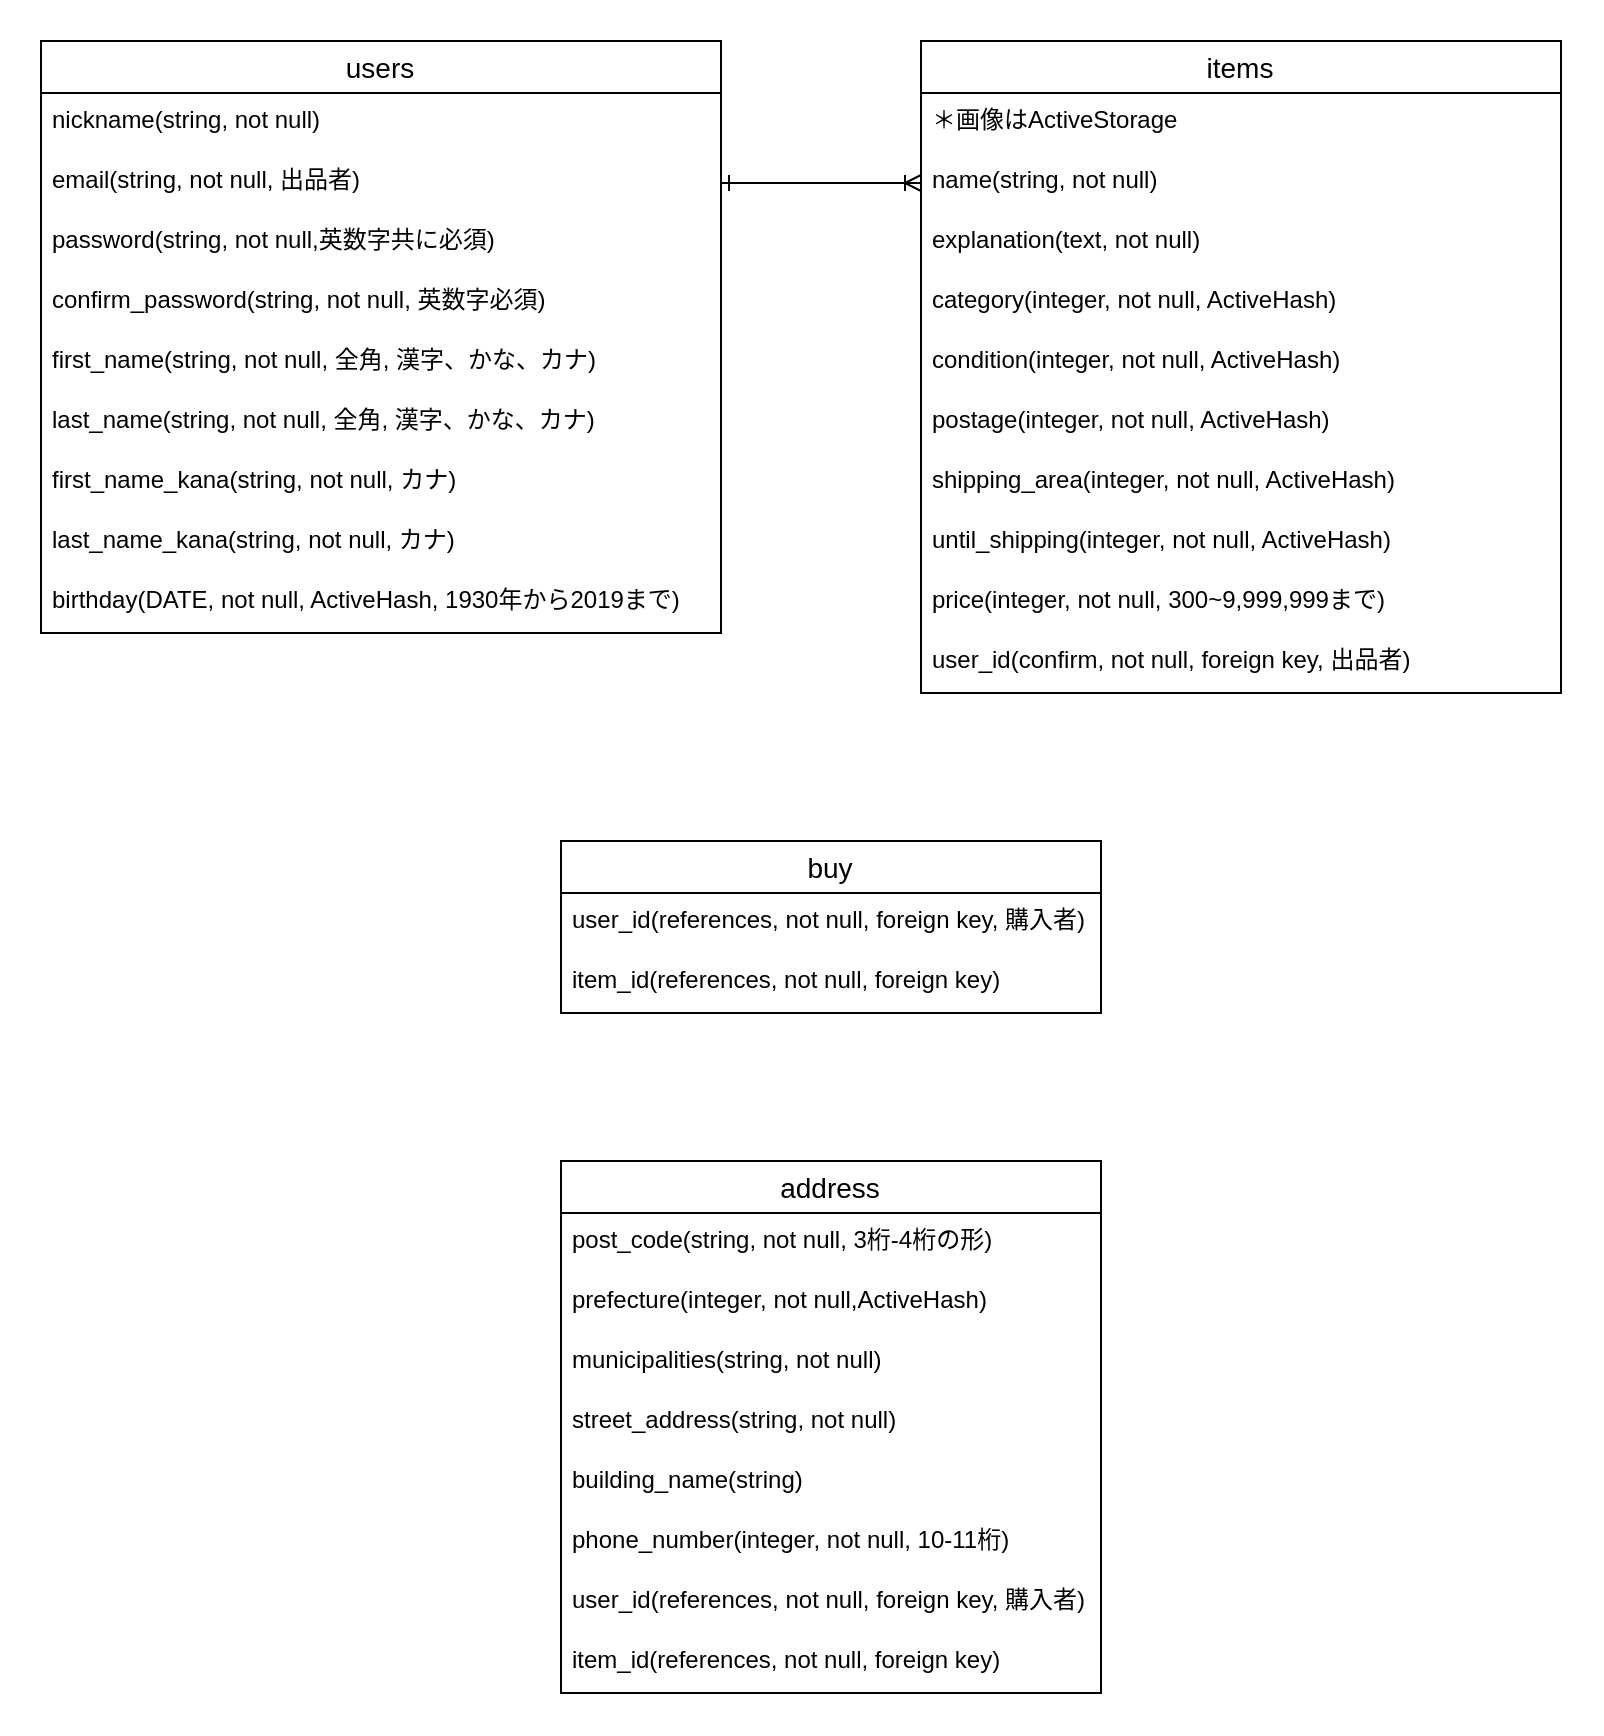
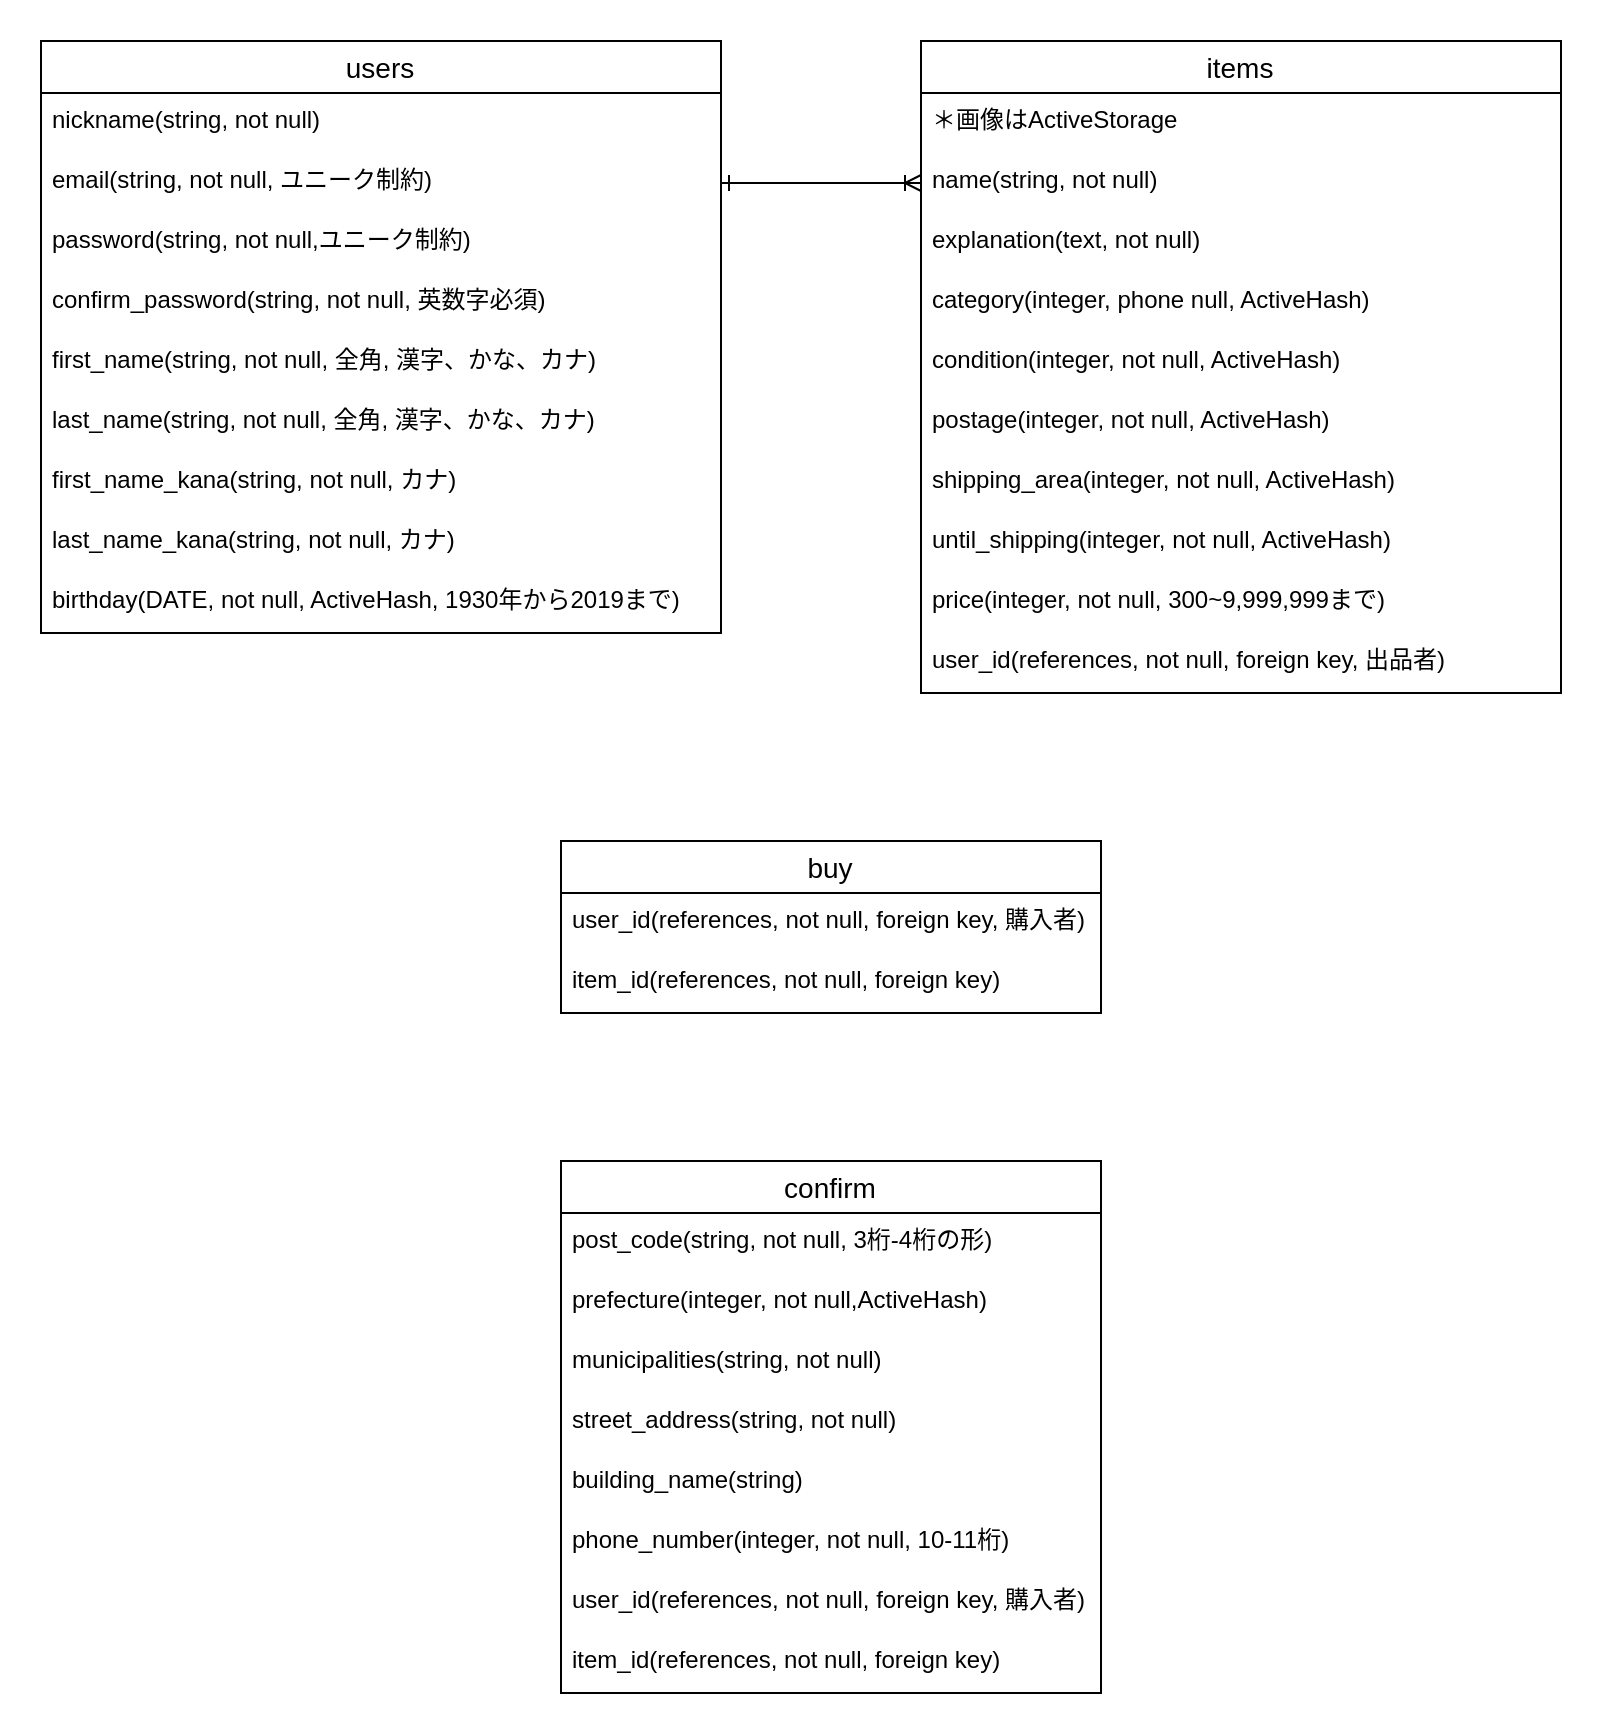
node "email(string, not null, 出品者)": label "email(string, not null, 出品者)" -> "email(string, not null, ユニーク制約)"
node "password(string, not null,英数字共に必須)": label "password(string, not null,英数字共に必須)" -> "password(string, not null,ユニーク制約)"
node "category(integer, not null, ActiveHash)": label "category(integer, not null, ActiveHash)" -> "category(integer, phone null, ActiveHash)"
node "user_id(confirm, not null, foreign key, 出品者)": label "user_id(confirm, not null, foreign key, 出品者)" -> "user_id(references, not null, foreign key, 出品者)"
node "address": label "address" -> "confirm"
